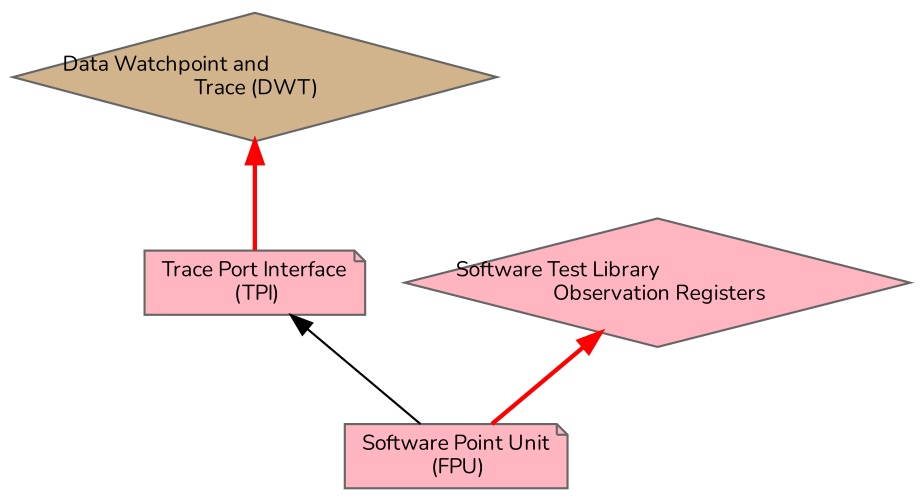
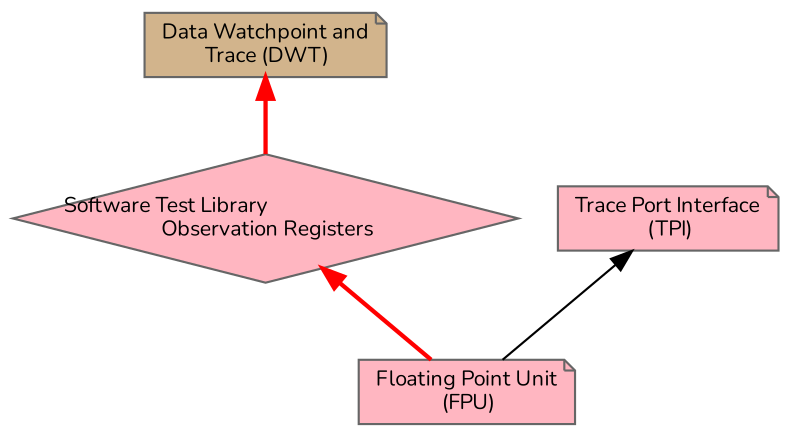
node "Data Watchpoint and Trace (DWT)": shape diamond -> note
edge "Trace Port Interface (TPI)" -> "Data Watchpoint and Trace (DWT)": now "Software Test Library Observation Registers" -> "Data Watchpoint and Trace (DWT)"
node "Software Point Unit (FPU)": label "Software Point Unit (FPU)" -> "Floating Point Unit (FPU)"
